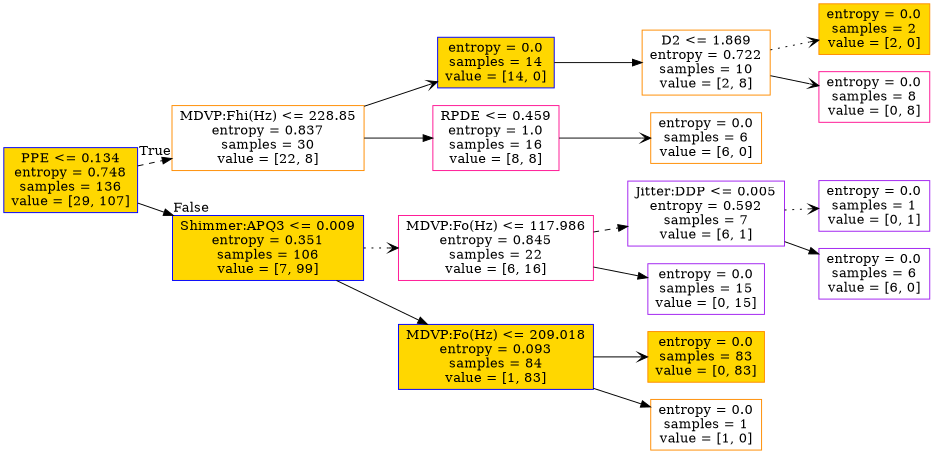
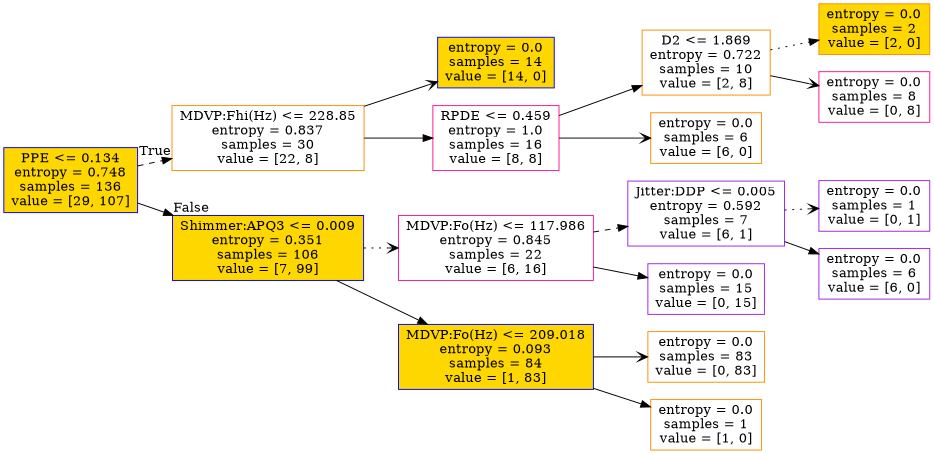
edge "D2 <= 1.869 entropy = 0.722 samples = 10 value = [2, 8]" -> "entropy = 0.0 samples = 2 value = [2, 0]": arrowhead vee -> normal
edge "entropy = 0.0 samples = 14 value = [14, 0]" -> "D2 <= 1.869 entropy = 0.722 samples = 10 value = [2, 8]": now "RPDE <= 0.459 entropy = 1.0 samples = 16 value = [8, 8]" -> "D2 <= 1.869 entropy = 0.722 samples = 10 value = [2, 8]"
node "entropy = 0.0 samples = 83 value = [0, 83]": fillcolor gold -> white
